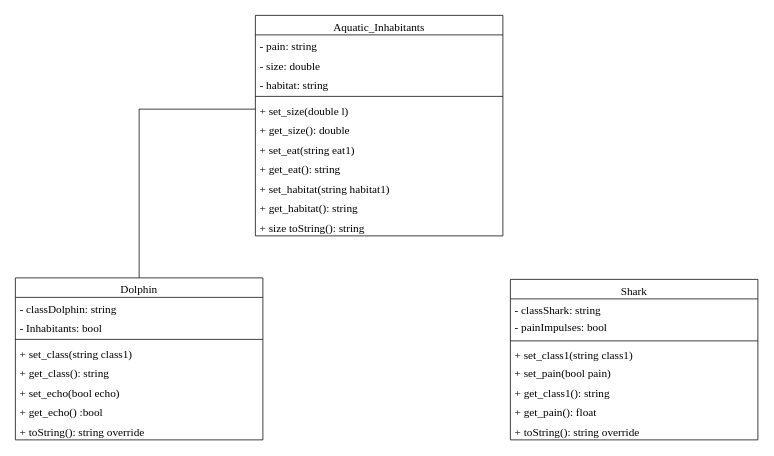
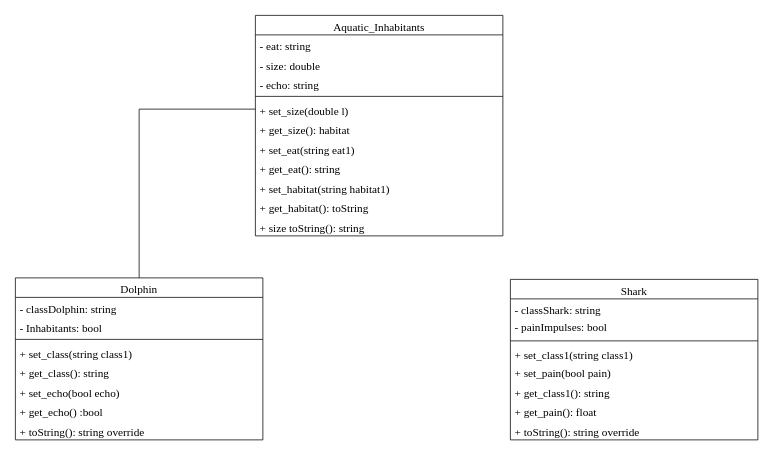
node "- pain: string": label "- pain: string" -> "- eat: string"
node "- habitat: string": label "- habitat: string" -> "- echo: string"
node "+ get_size(): double": label "+ get_size(): double" -> "+ get_size(): habitat"
node "+ get_habitat(): string": label "+ get_habitat(): string" -> "+ get_habitat(): toString"
